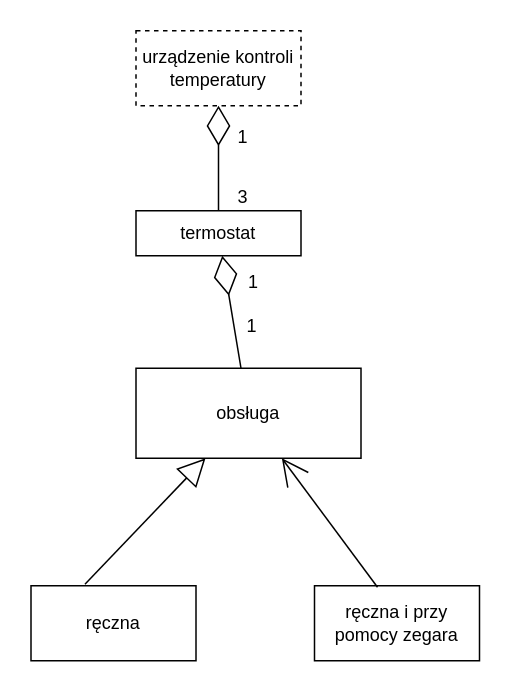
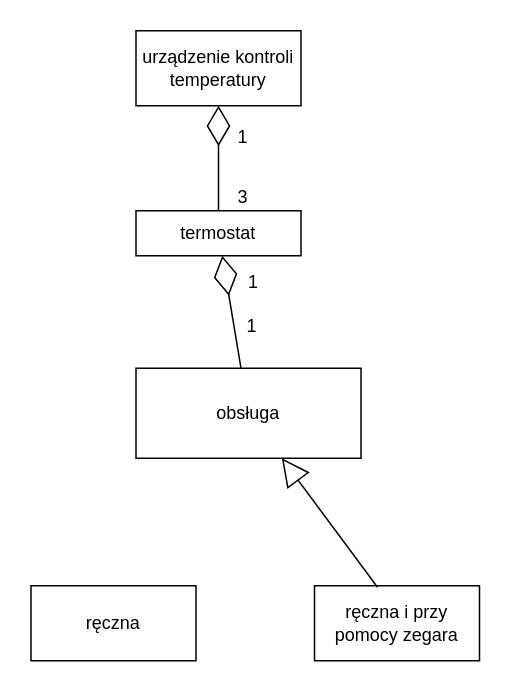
node "urządzenie kontroli temperatury": style dashed -> solid
edge "ręczna i przy pomocy zegara" -> "obsługa": arrowhead open -> block
edge "ręczna" -> "obsługa": removed
